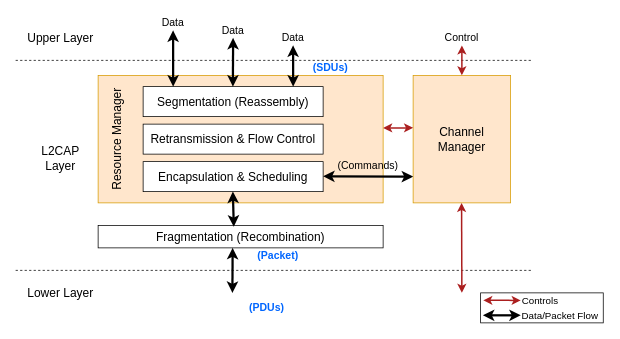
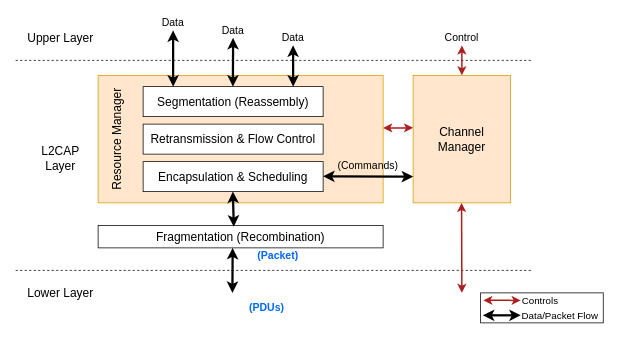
node "(SDUs)": removed
